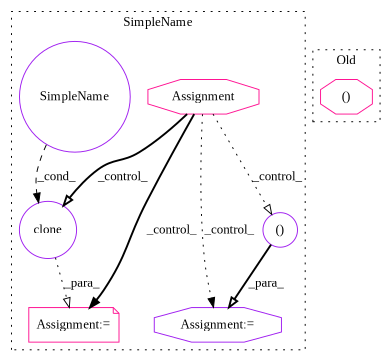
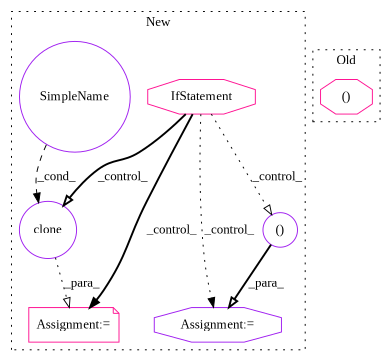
cluster "SimpleName": label "SimpleName" -> "New"
node "Assignment": label "Assignment" -> "IfStatement"
